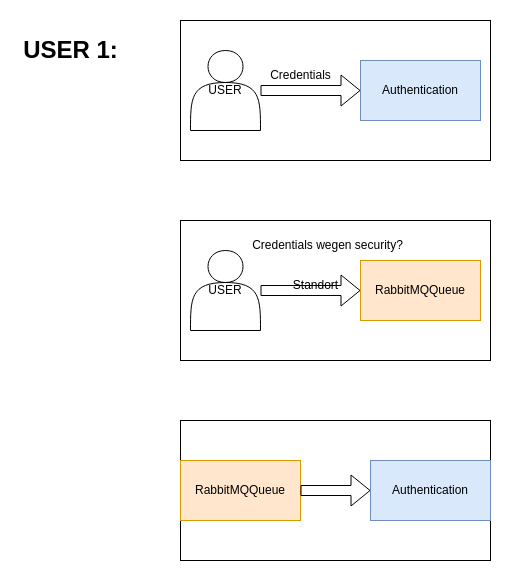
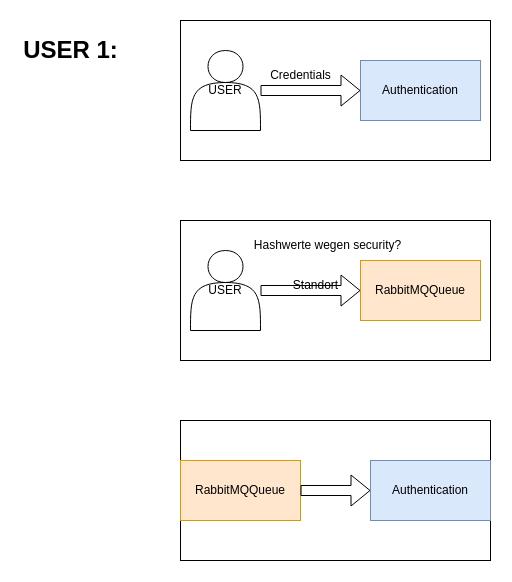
node "Credentials wegen security?": label "Credentials wegen security?" -> "Hashwerte wegen security?"
